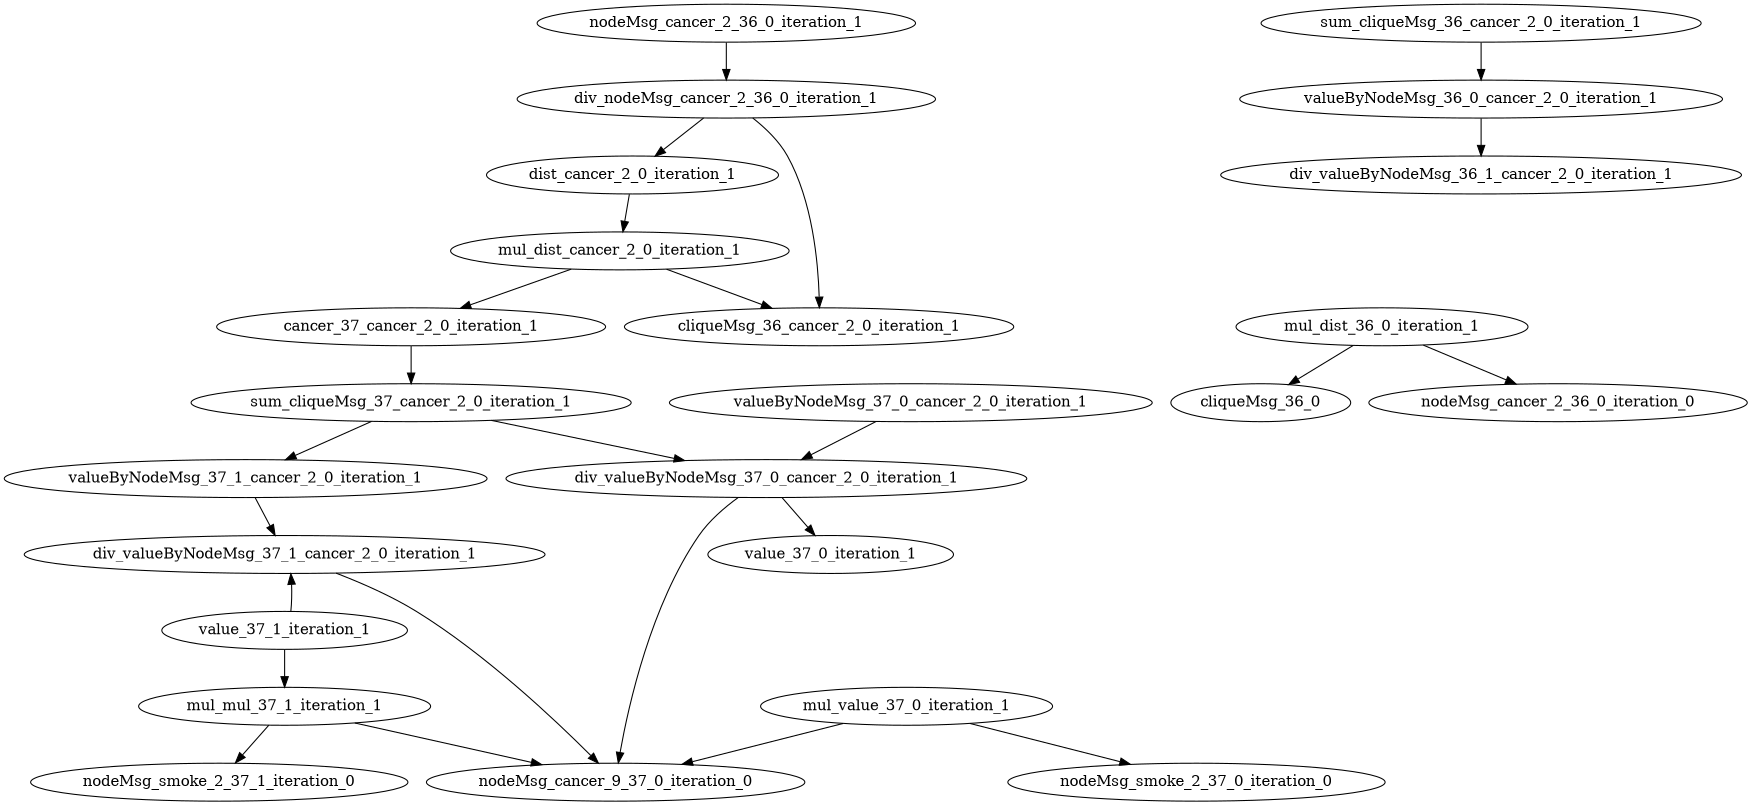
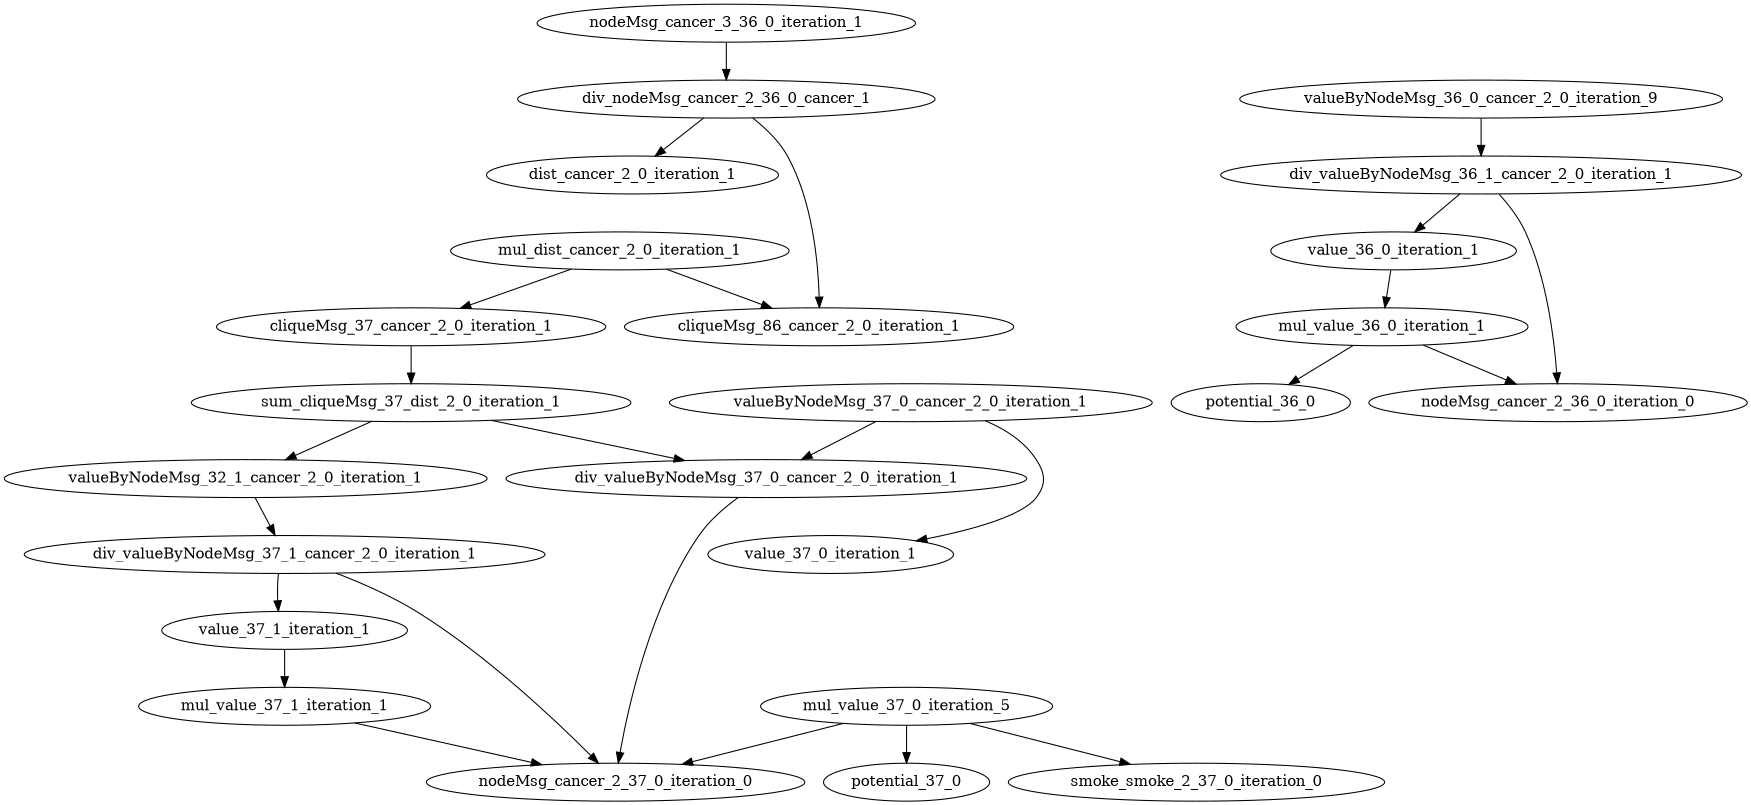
node "nodeMsg_cancer_2_36_0_iteration_1": label "nodeMsg_cancer_2_36_0_iteration_1" -> "nodeMsg_cancer_3_36_0_iteration_1"
node "sum_cliqueMsg_36_cancer_2_0_iteration_1": removed
node "div_nodeMsg_cancer_2_36_0_iteration_1": label "div_nodeMsg_cancer_2_36_0_iteration_1" -> "div_nodeMsg_cancer_2_36_0_cancer_1"
node "valueByNodeMsg_36_0_cancer_2_0_iteration_1": label "valueByNodeMsg_36_0_cancer_2_0_iteration_1" -> "valueByNodeMsg_36_0_cancer_2_0_iteration_9"
edge "dist_cancer_2_0_iteration_1" -> "mul_dist_cancer_2_0_iteration_1": removed
node "value_36_0_iteration_1": added
edge "div_valueByNodeMsg_36_1_cancer_2_0_iteration_1" -> "nodeMsg_cancer_2_36_0_iteration_0": added
node "cancer_37_cancer_2_0_iteration_1": label "cancer_37_cancer_2_0_iteration_1" -> "cliqueMsg_37_cancer_2_0_iteration_1"
node "cliqueMsg_36_cancer_2_0_iteration_1": label "cliqueMsg_36_cancer_2_0_iteration_1" -> "cliqueMsg_86_cancer_2_0_iteration_1"
node "mul_dist_36_0_iteration_1": label "mul_dist_36_0_iteration_1" -> "mul_value_36_0_iteration_1"
node "sum_cliqueMsg_37_cancer_2_0_iteration_1": label "sum_cliqueMsg_37_cancer_2_0_iteration_1" -> "sum_cliqueMsg_37_dist_2_0_iteration_1"
node "cliqueMsg_36_0": label "cliqueMsg_36_0" -> "potential_36_0"
node "valueByNodeMsg_37_1_cancer_2_0_iteration_1": label "valueByNodeMsg_37_1_cancer_2_0_iteration_1" -> "valueByNodeMsg_32_1_cancer_2_0_iteration_1"
edge "div_valueByNodeMsg_37_0_cancer_2_0_iteration_1" -> "value_37_0_iteration_1": now "valueByNodeMsg_37_0_cancer_2_0_iteration_1" -> "value_37_0_iteration_1"
edge "value_37_1_iteration_1" -> "div_valueByNodeMsg_37_1_cancer_2_0_iteration_1": reversed
node "mul_mul_37_1_iteration_1": label "mul_mul_37_1_iteration_1" -> "mul_value_37_1_iteration_1"
node "mul_value_37_0_iteration_1": label "mul_value_37_0_iteration_1" -> "mul_value_37_0_iteration_5"
node "nodeMsg_smoke_2_37_1_iteration_0": removed
node "nodeMsg_cancer_9_37_0_iteration_0": label "nodeMsg_cancer_9_37_0_iteration_0" -> "nodeMsg_cancer_2_37_0_iteration_0"
node "potential_37_0": added
node "nodeMsg_smoke_2_37_0_iteration_0": label "nodeMsg_smoke_2_37_0_iteration_0" -> "smoke_smoke_2_37_0_iteration_0"
